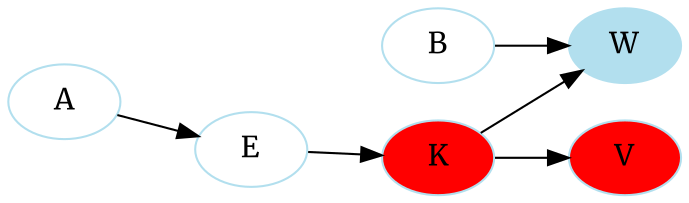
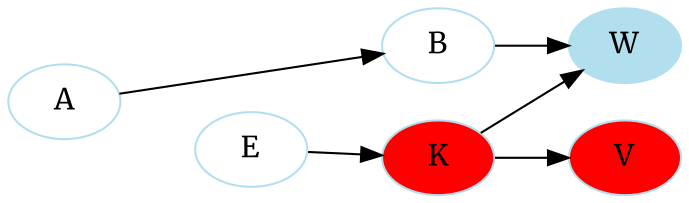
edge "A" -> "E": now "A" -> "B"
